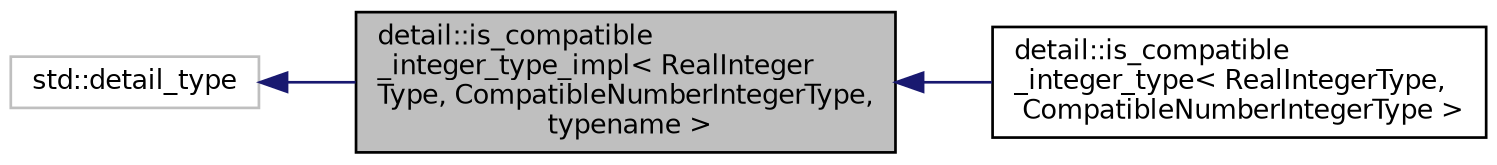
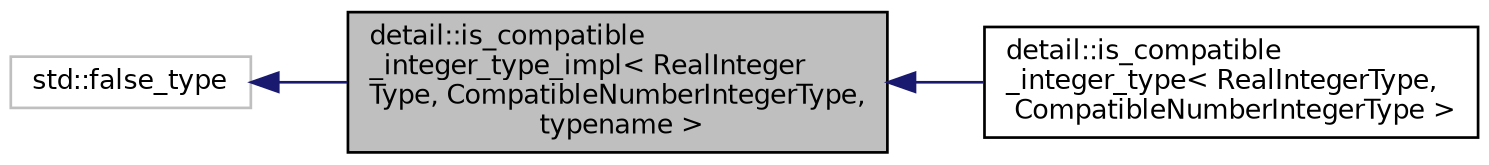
node "std::detail_type": label "std::detail_type" -> "std::false_type"
